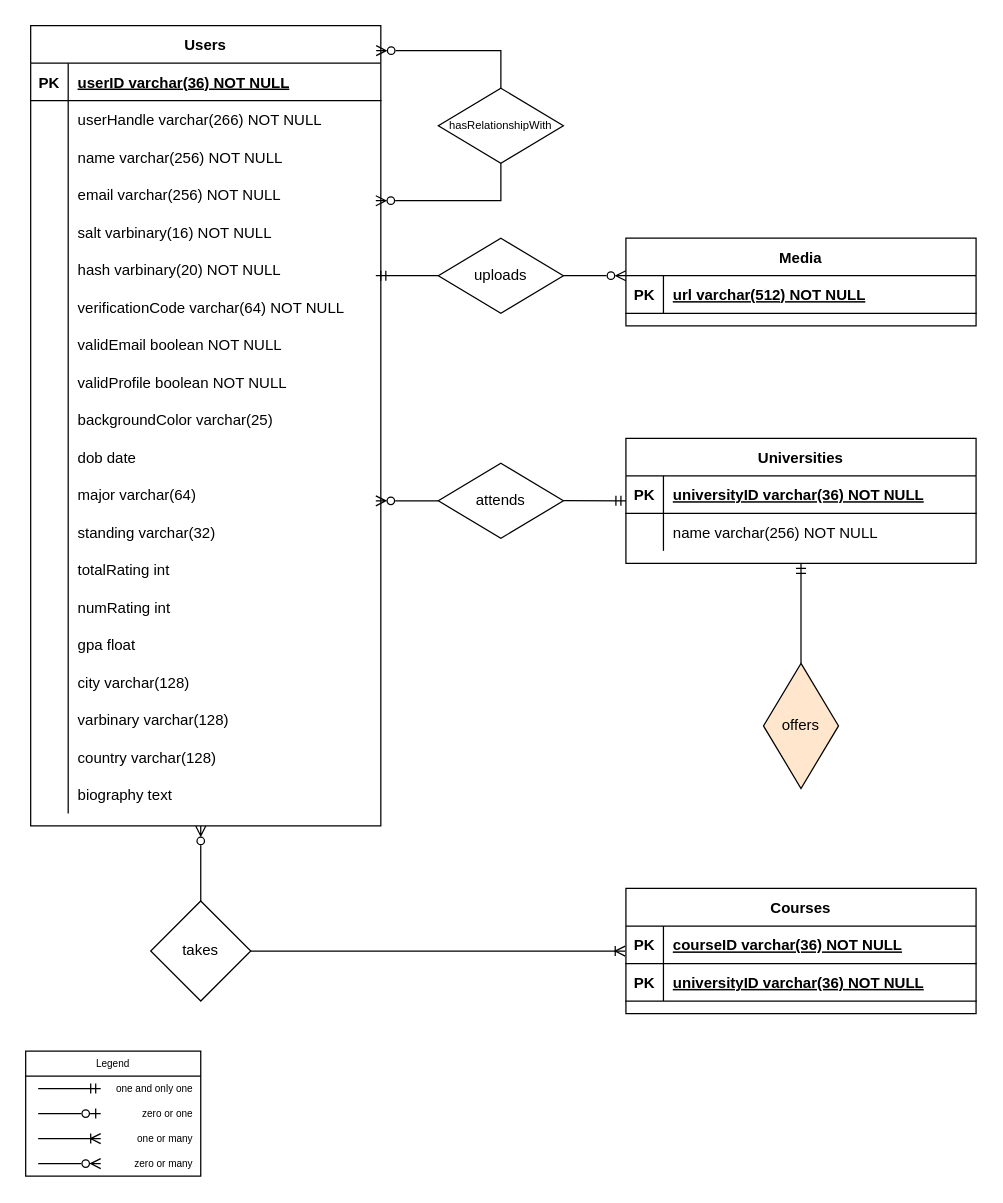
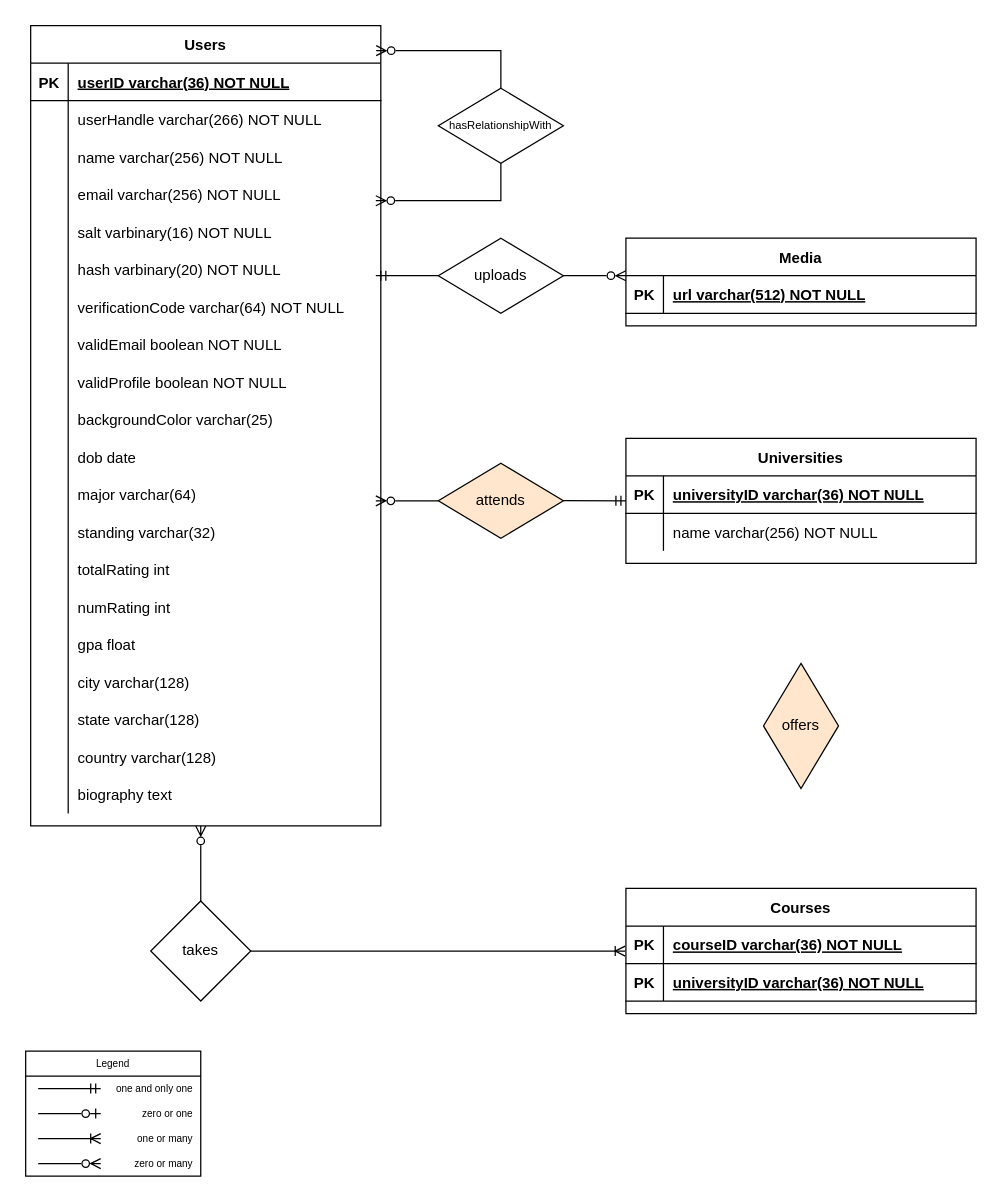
node "attends": fillcolor #ffffff -> #ffe6cc
edge "offers" -> "Universities": removed
node "varbinary varchar(128)": label "varbinary varchar(128)" -> "state varchar(128)"
